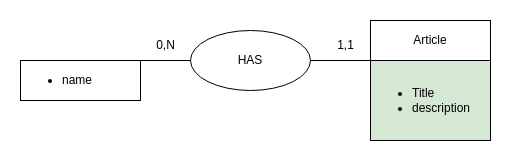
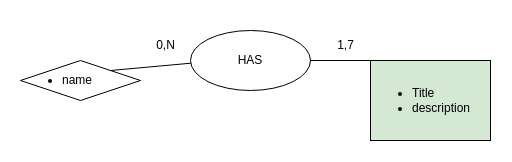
node "Article": removed
node "1,1": label "1,1" -> "1,7"
node "name": shape rectangle -> diamond
